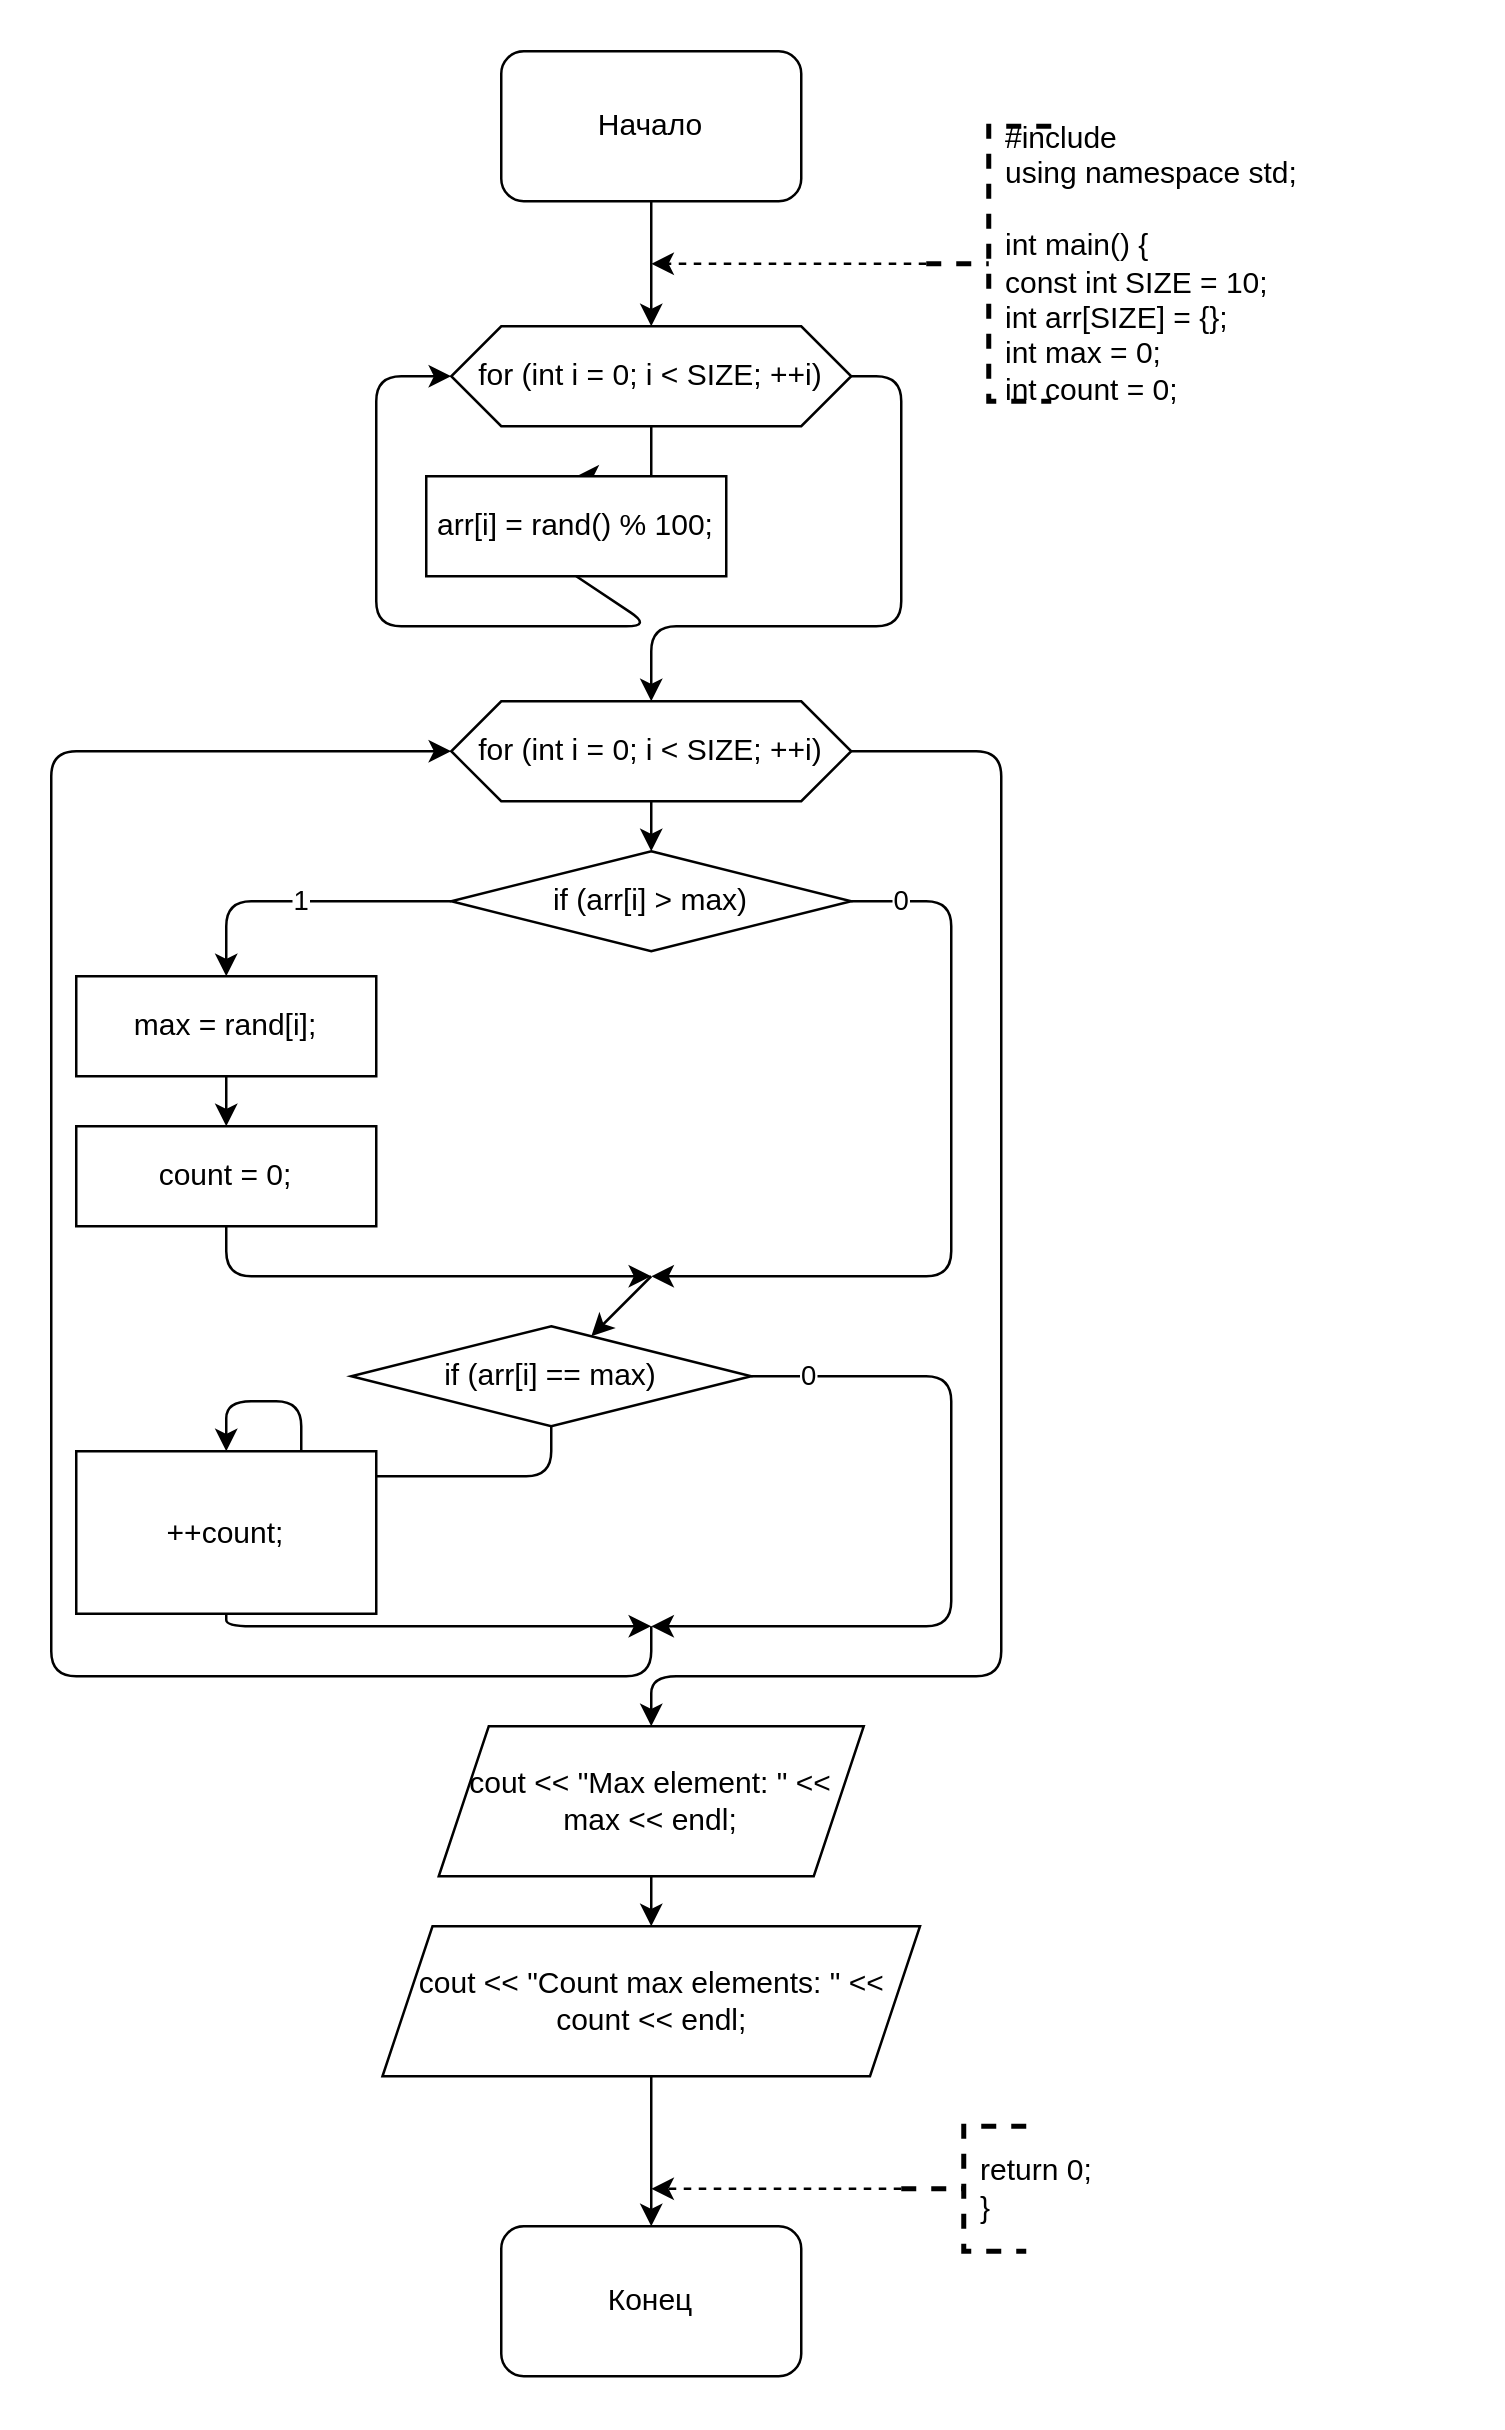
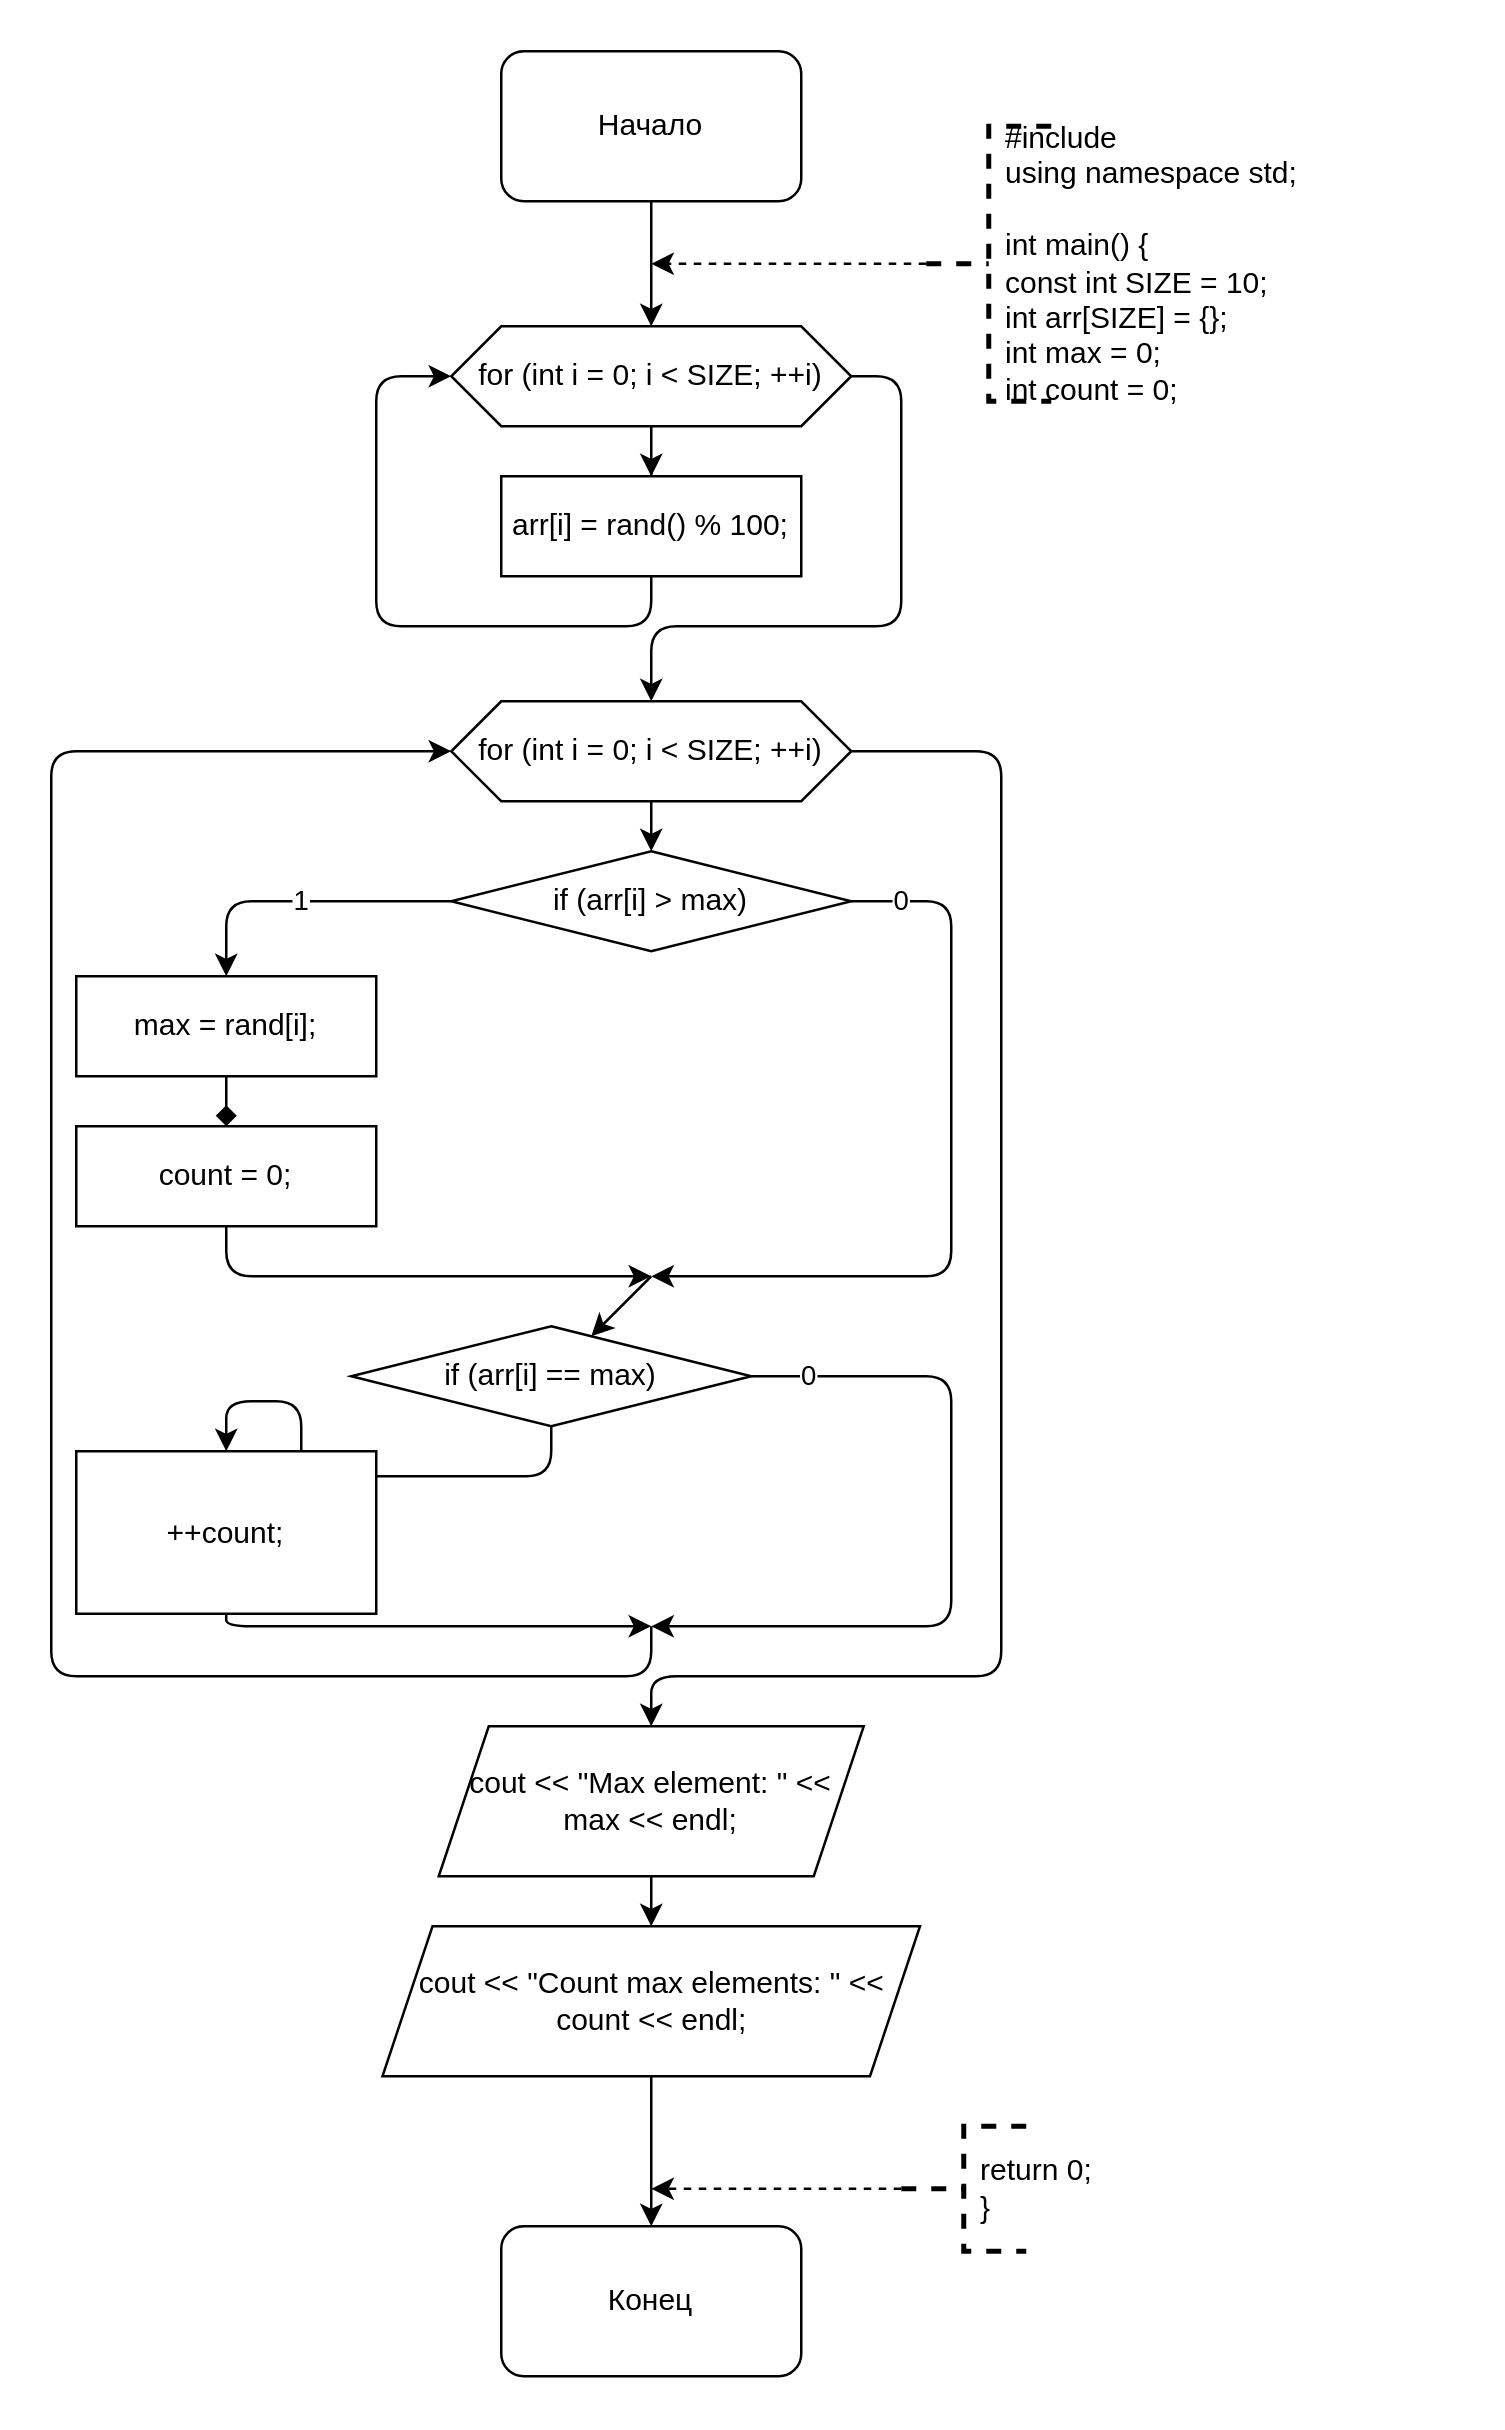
node "arr[i] = rand() % 100;": moved (576, 526) -> (651, 526)
edge "max = rand[i];" -> "count = 0;": arrowhead classic -> diamond
